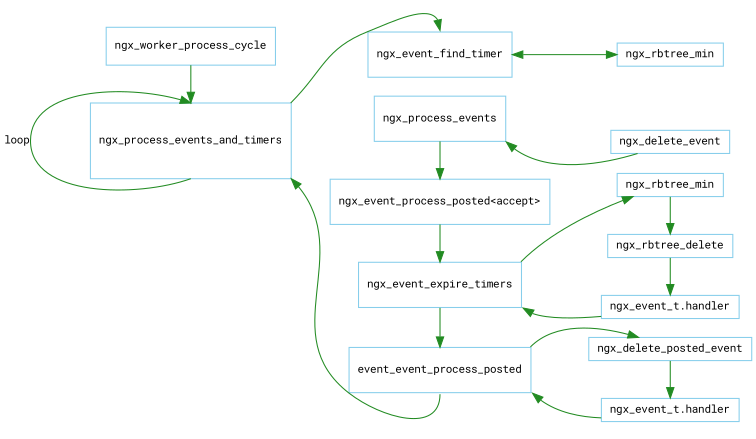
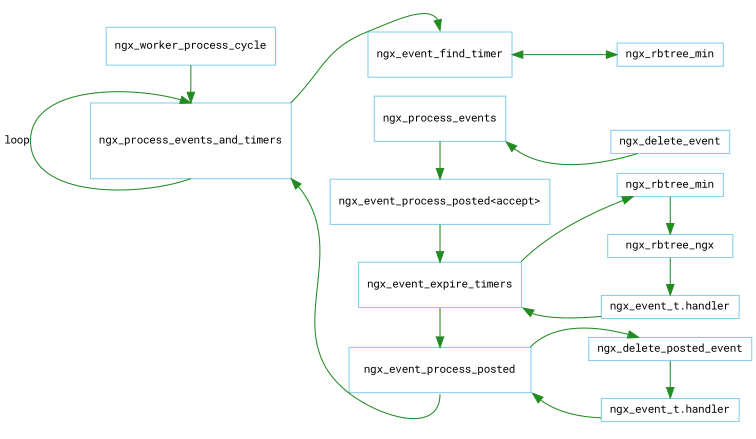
node "ngx_rbtree_delete": label "ngx_rbtree_delete" -> "ngx_rbtree_ngx"
node "event_event_process_posted": label "event_event_process_posted" -> "ngx_event_process_posted"
